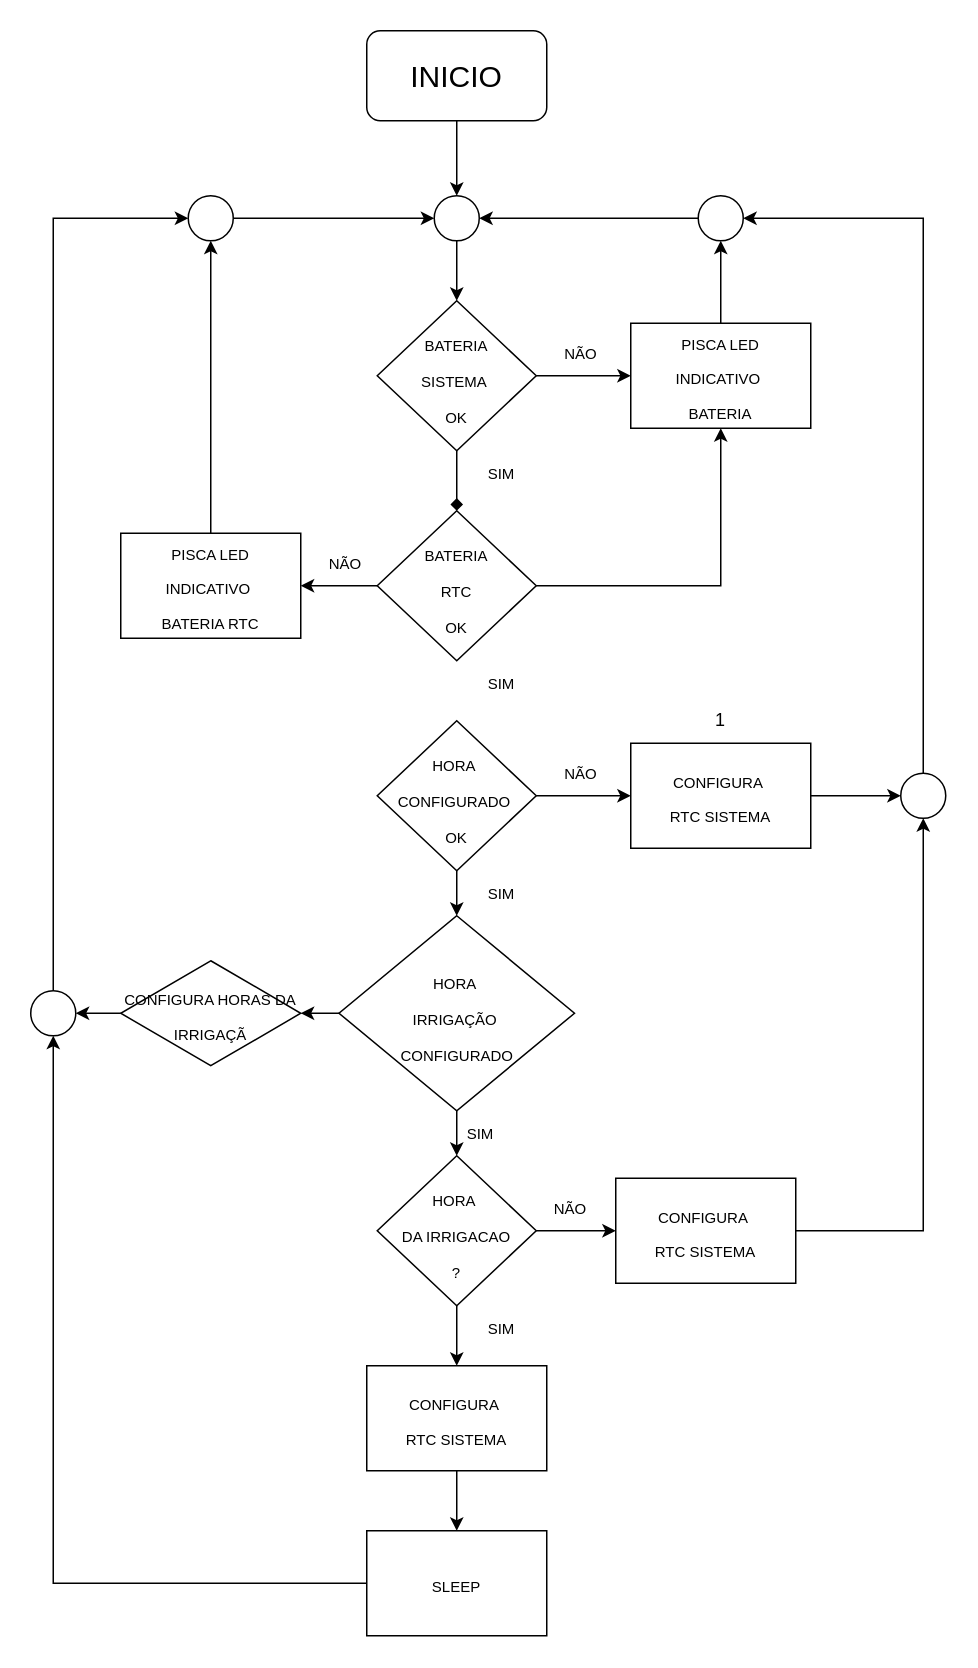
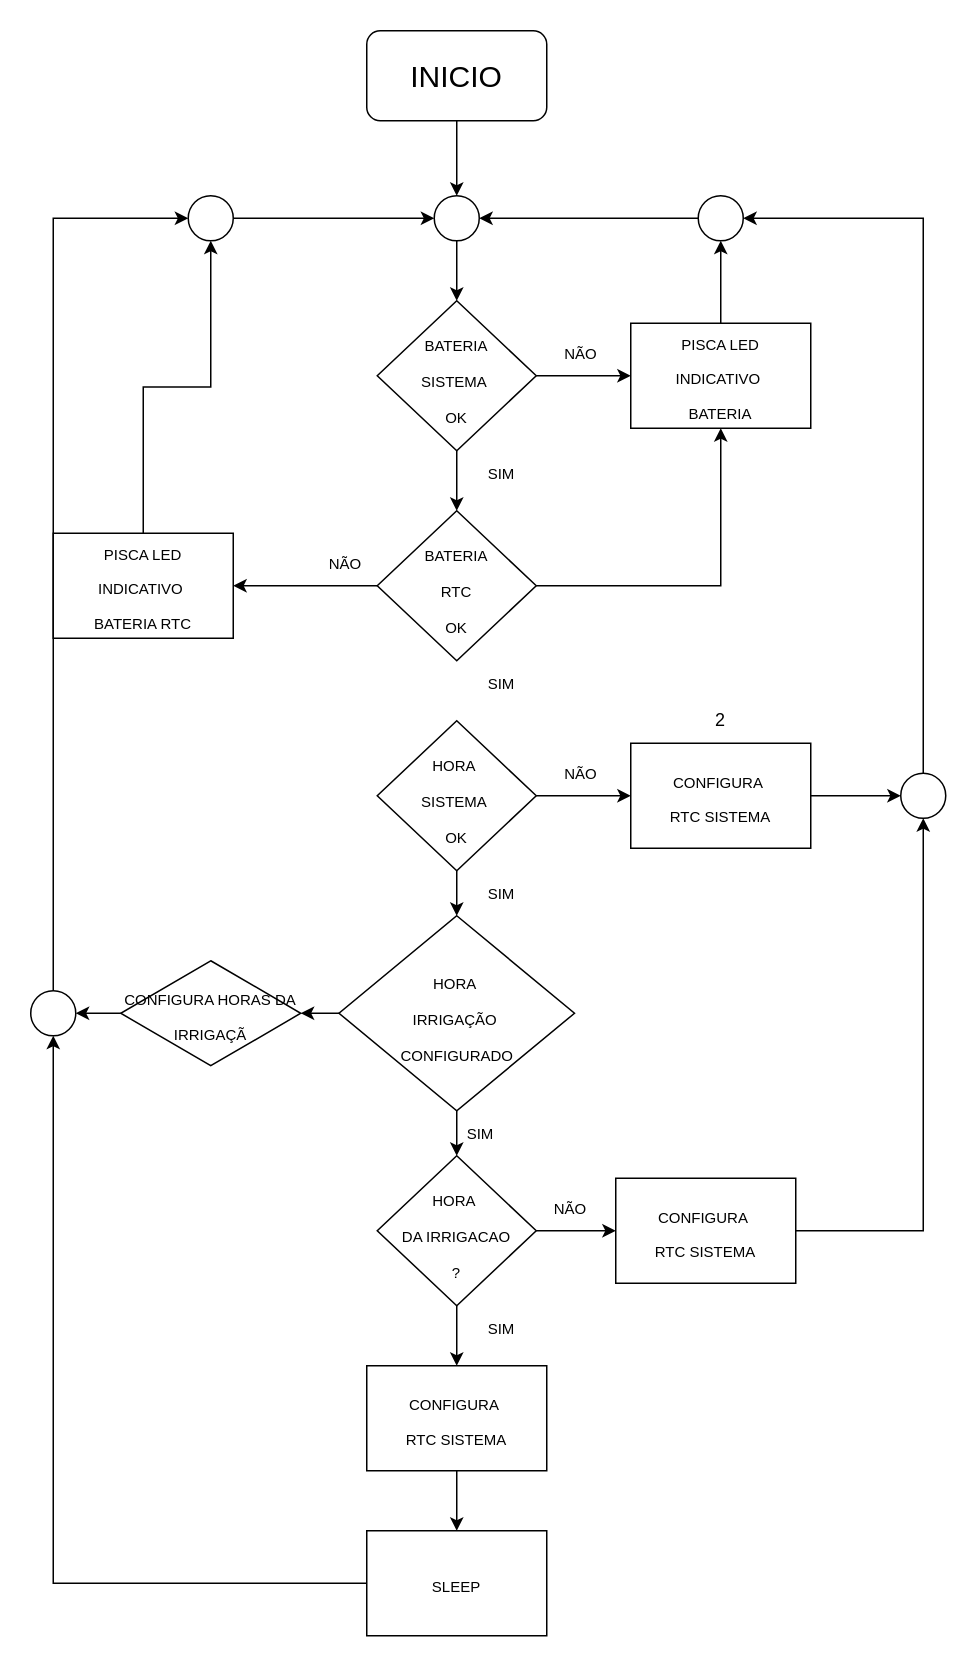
edge "BATERIA SISTEMA OK" -> "BATERIA RTC OK": arrowhead diamond -> classic
node "PISCA LED INDICATIVO BATERIA RTC": moved (211, 586) -> (143, 586)
node "1": label "1" -> "2"
node "HORA CONFIGURADO OK": label "HORA CONFIGURADO OK" -> "HORA SISTEMA OK"
